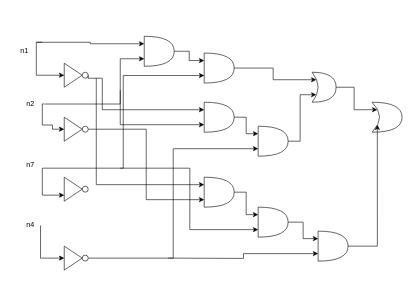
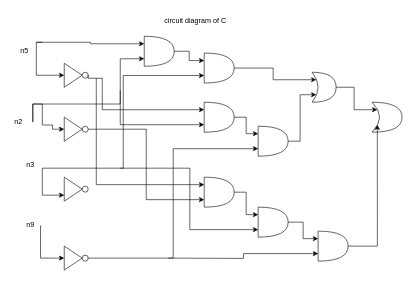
node "circuit diagram of C": added
node "n1": label "n1" -> "n5"
node "n2": moved (30, 104) -> (18, 122)
node "n7": label "n7" -> "n3"
node "n4": label "n4" -> "n9"
